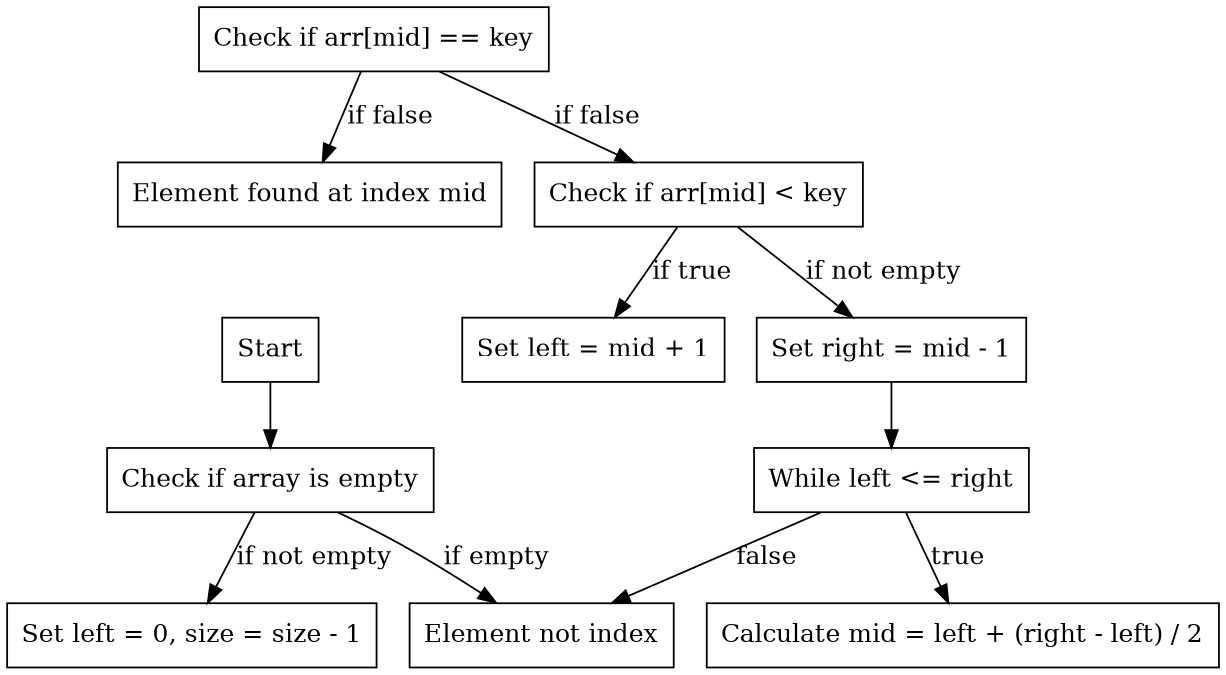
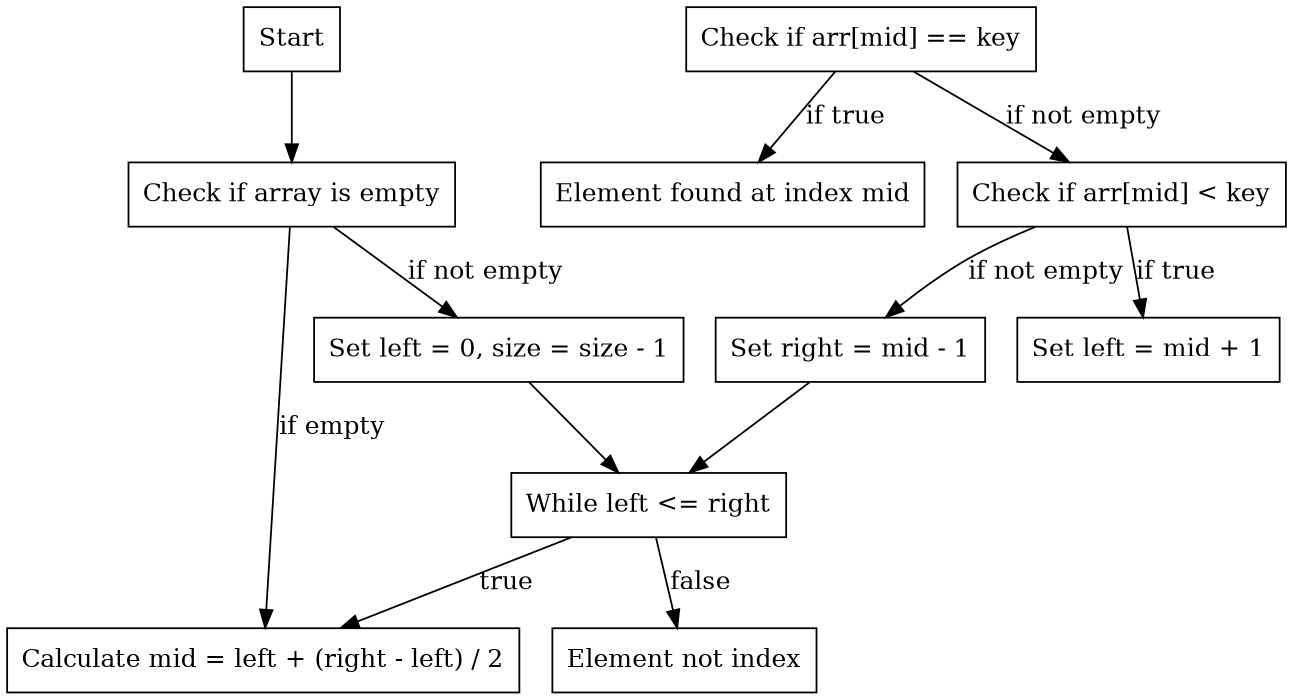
edge "Check if arr[mid] == key" -> "Element found at index mid": label "if false" -> "if true"
edge "Check if arr[mid] == key" -> "Check if arr[mid] < key": label "if false" -> "if not empty"
edge "Set left = 0, size = size - 1" -> "While left <= right": added
edge "Check if array is empty" -> "Element not index": now "Check if array is empty" -> "Calculate mid = left + (right - left) / 2"
